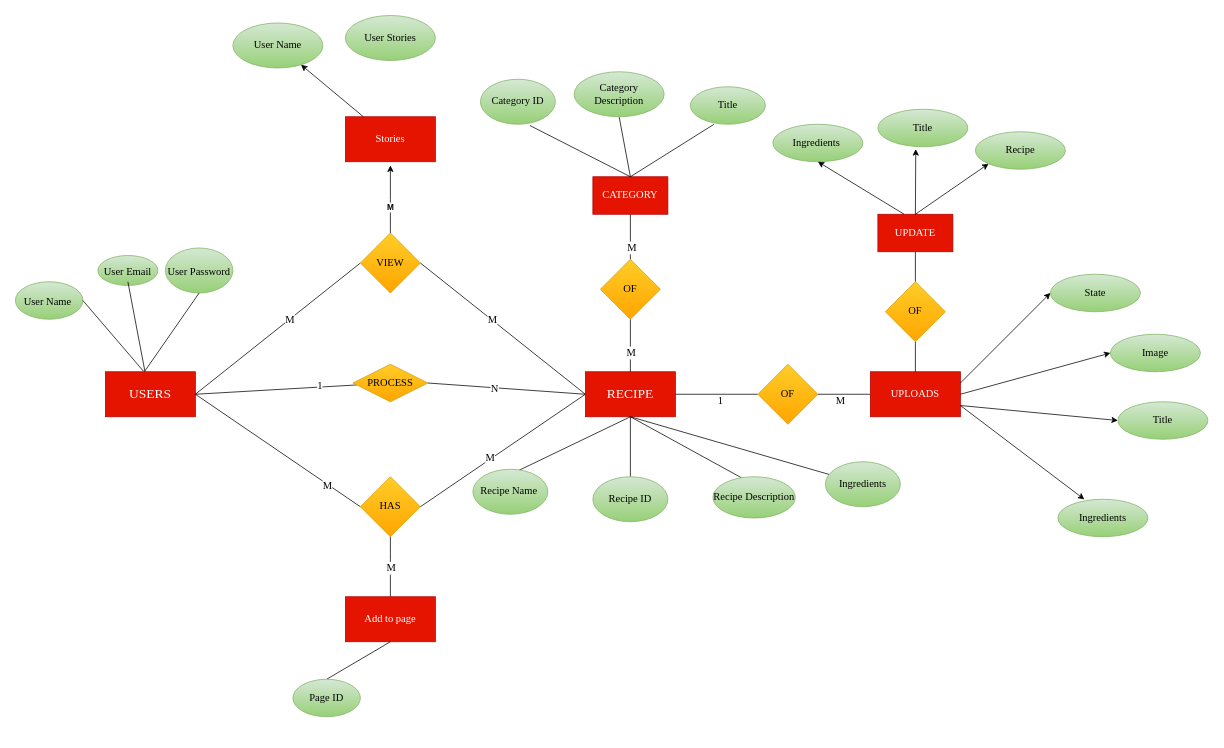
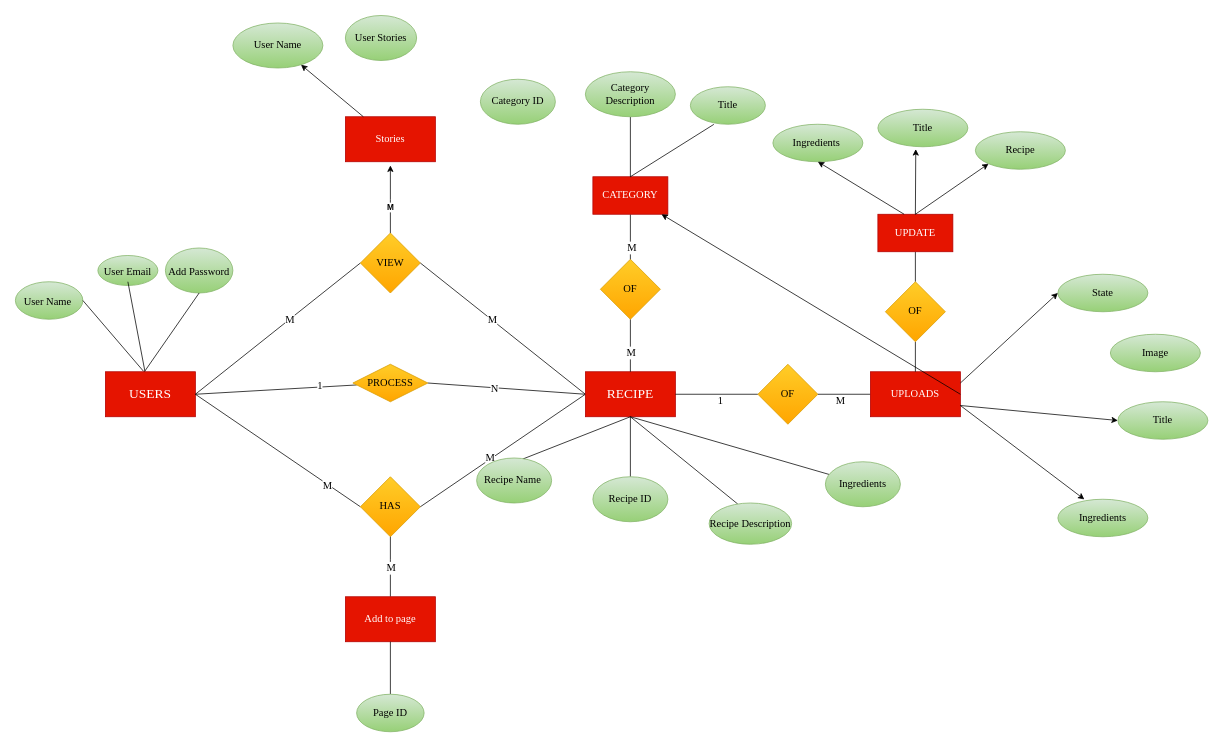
node "User Stories": size 90x45 -> 71x45
node "Category Description": moved (619, 94) -> (630, 94)
edge "Category ID" -- "CATEGORY": removed
node "User Password": label "User Password" -> "Add Password"
node "State": moved (1095, 293) -> (1103, 293)
edge "UPLOADS" -> "Image": now "UPLOADS" -> "CATEGORY"
node "Recipe Name": moved (510, 492) -> (514, 480)
node "Recipe Description": moved (754, 497) -> (750, 524)
node "Page ID": moved (327, 698) -> (390, 713)
